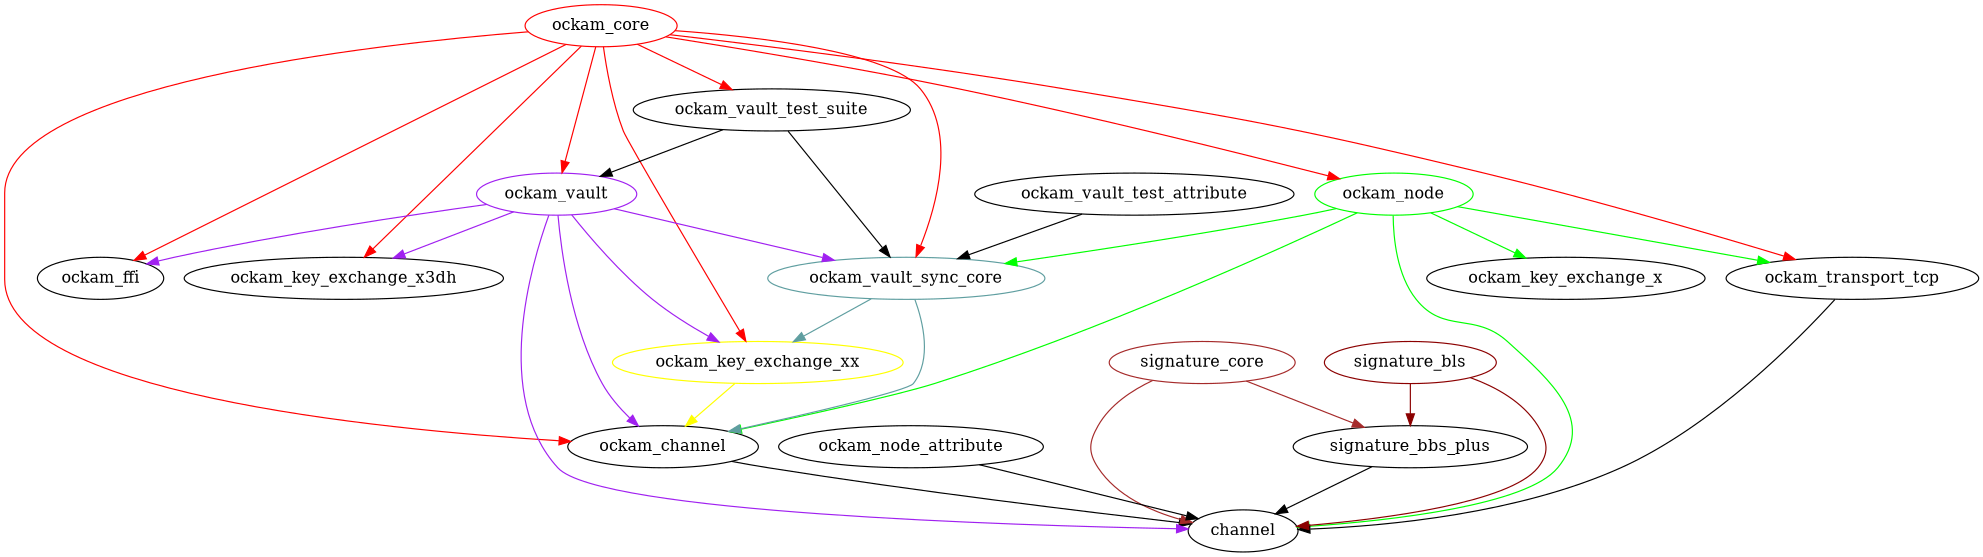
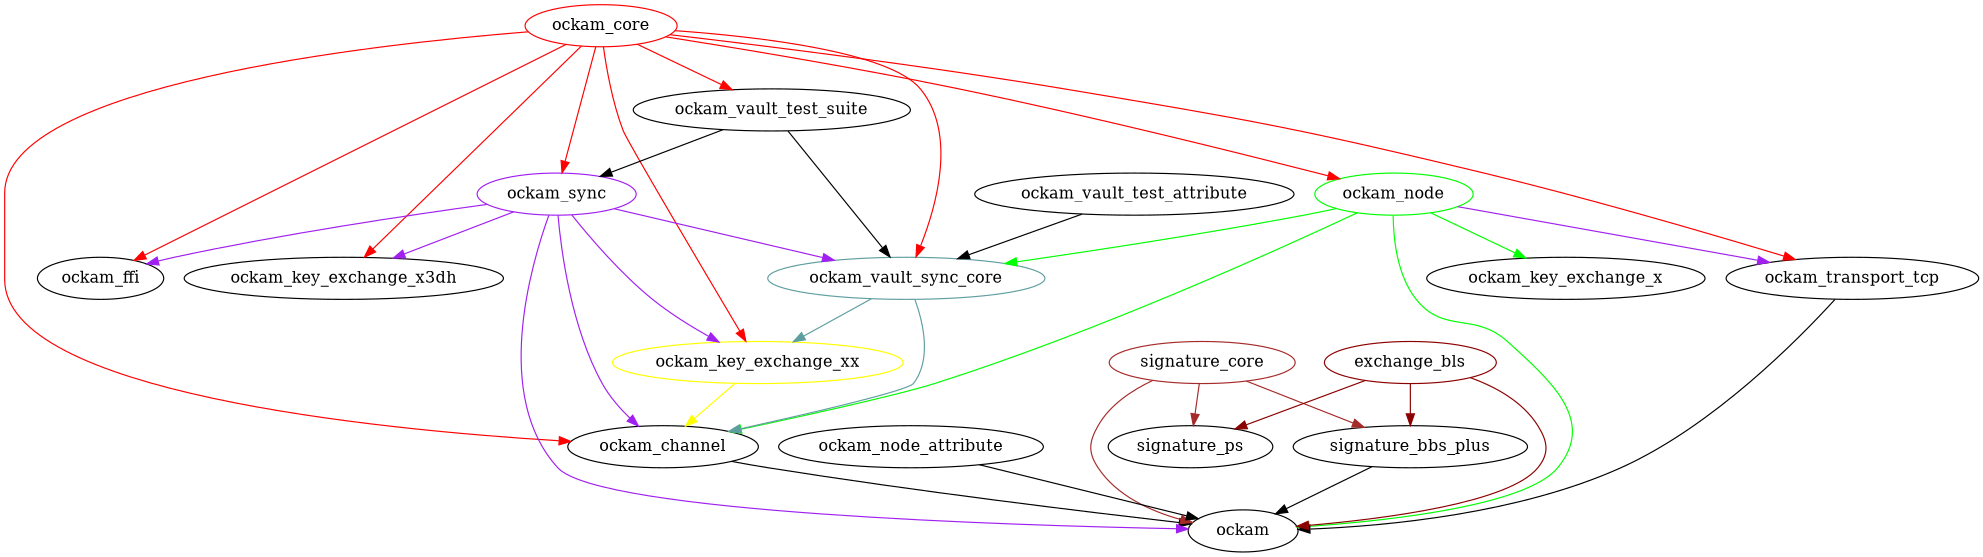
node "ockam_vault": label "ockam_vault" -> "ockam_sync"
edge "ockam_node" -> "ockam_transport_tcp": color green -> purple
node "signature_bls": label "signature_bls" -> "exchange_bls"
node "signature_ps": added
node "channel": label "channel" -> "ockam"
